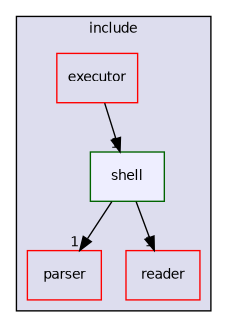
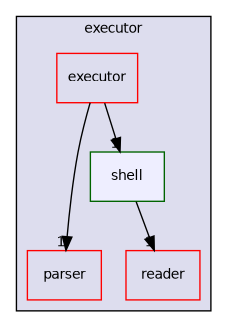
cluster "include": label "include" -> "executor"
edge "shell" -> "parser": now "executor" -> "parser"
